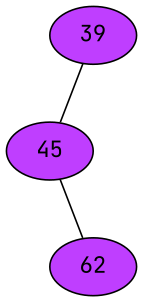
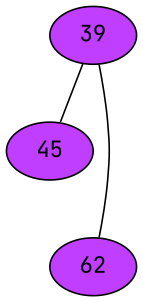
edge "45" -- "62": now "39" -- "62"
